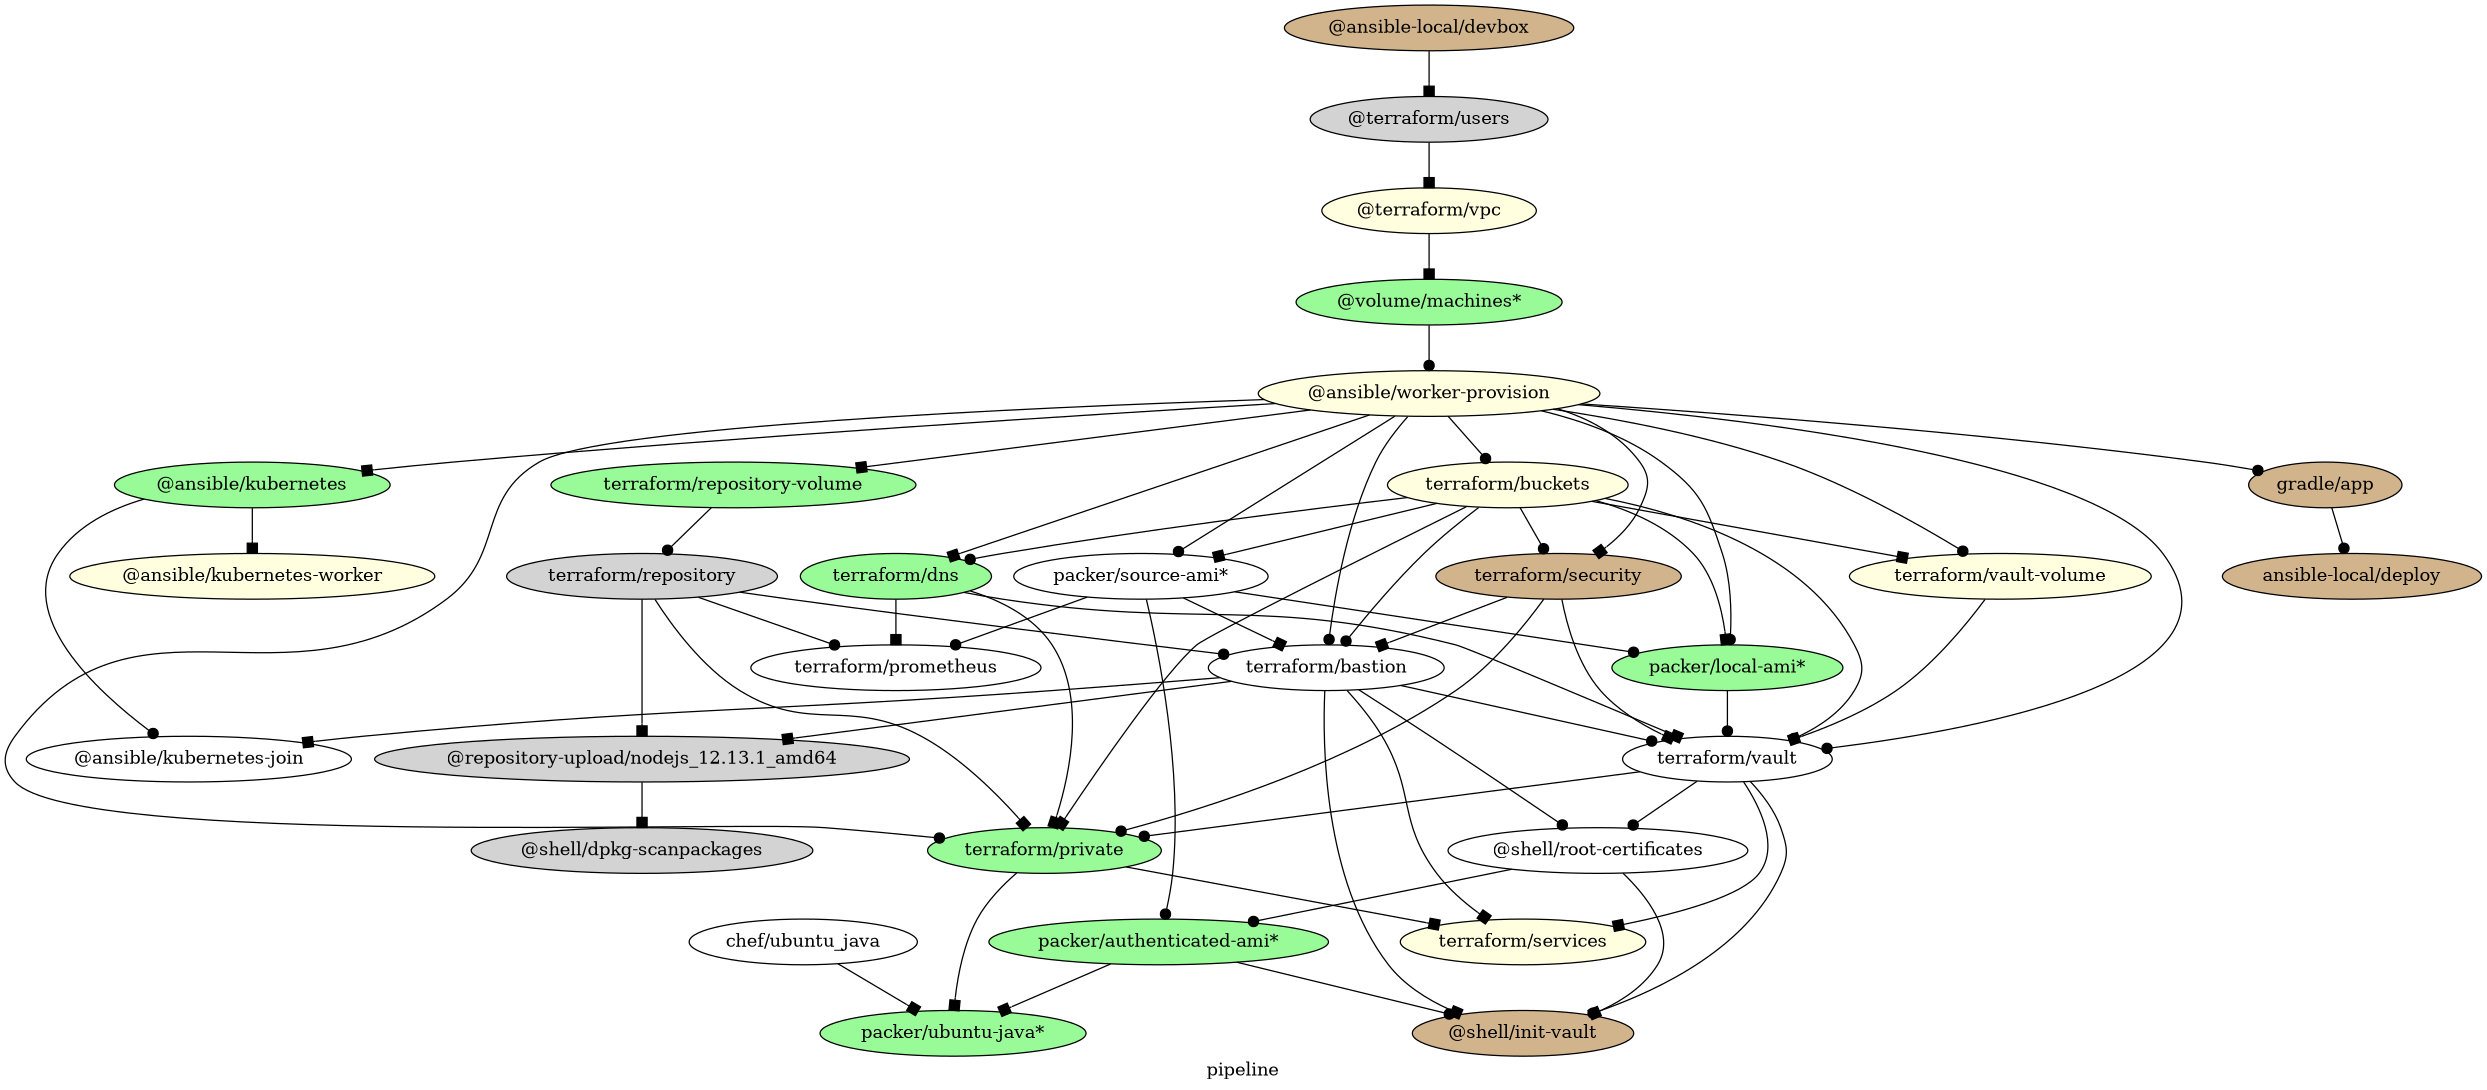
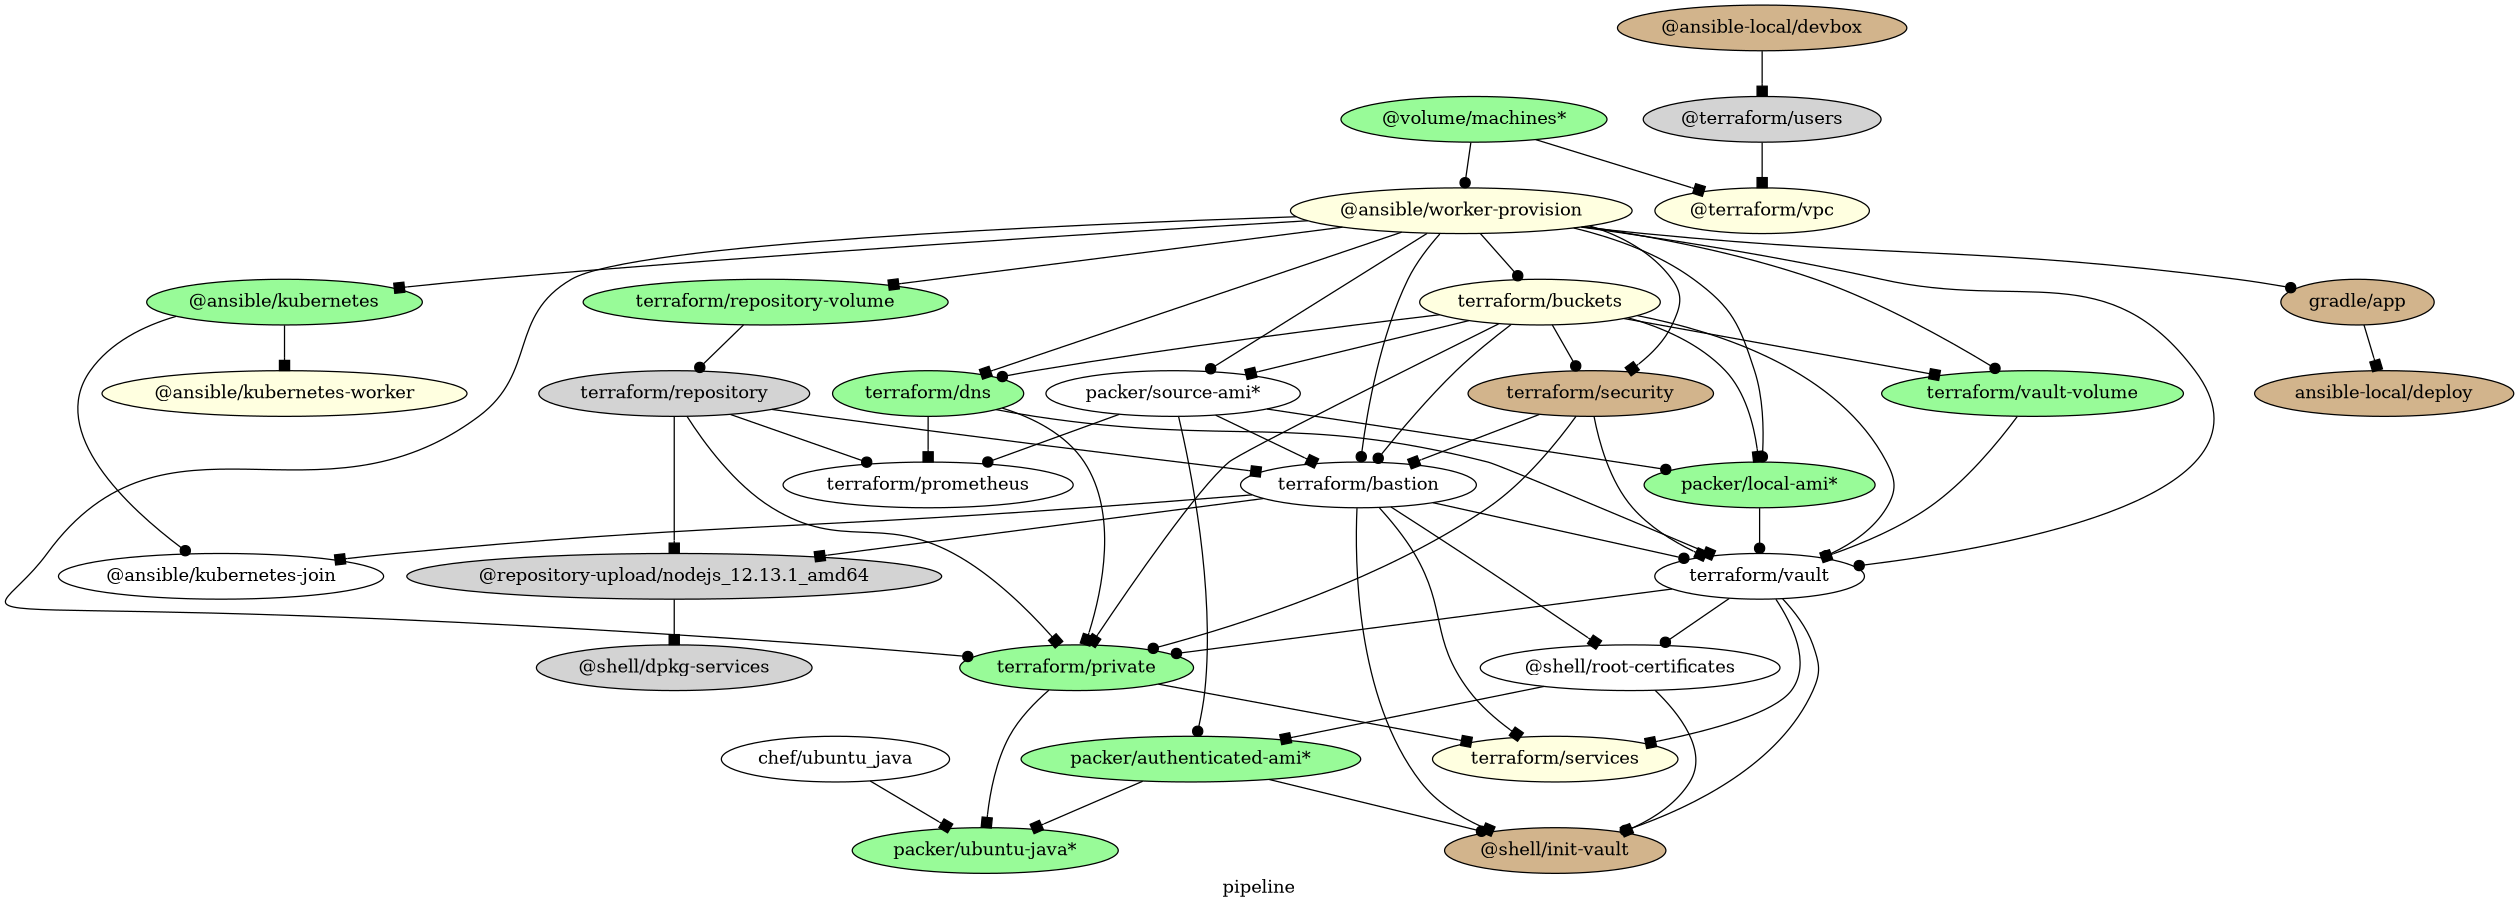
edge "@terraform/vpc" -> "@volume/machines*": reversed
edge "gradle/app" -> "ansible-local/deploy": arrowhead dot -> box
node "terraform/vault-volume": fillcolor lightyellow -> palegreen
edge "terraform/repository" -> "terraform/bastion": arrowhead dot -> box
edge "terraform/bastion" -> "@shell/root-certificates": arrowhead dot -> box
node "@shell/dpkg-scanpackages": label "@shell/dpkg-scanpackages" -> "@shell/dpkg-services"
edge "@shell/root-certificates" -> "packer/authenticated-ami*": arrowhead dot -> box
